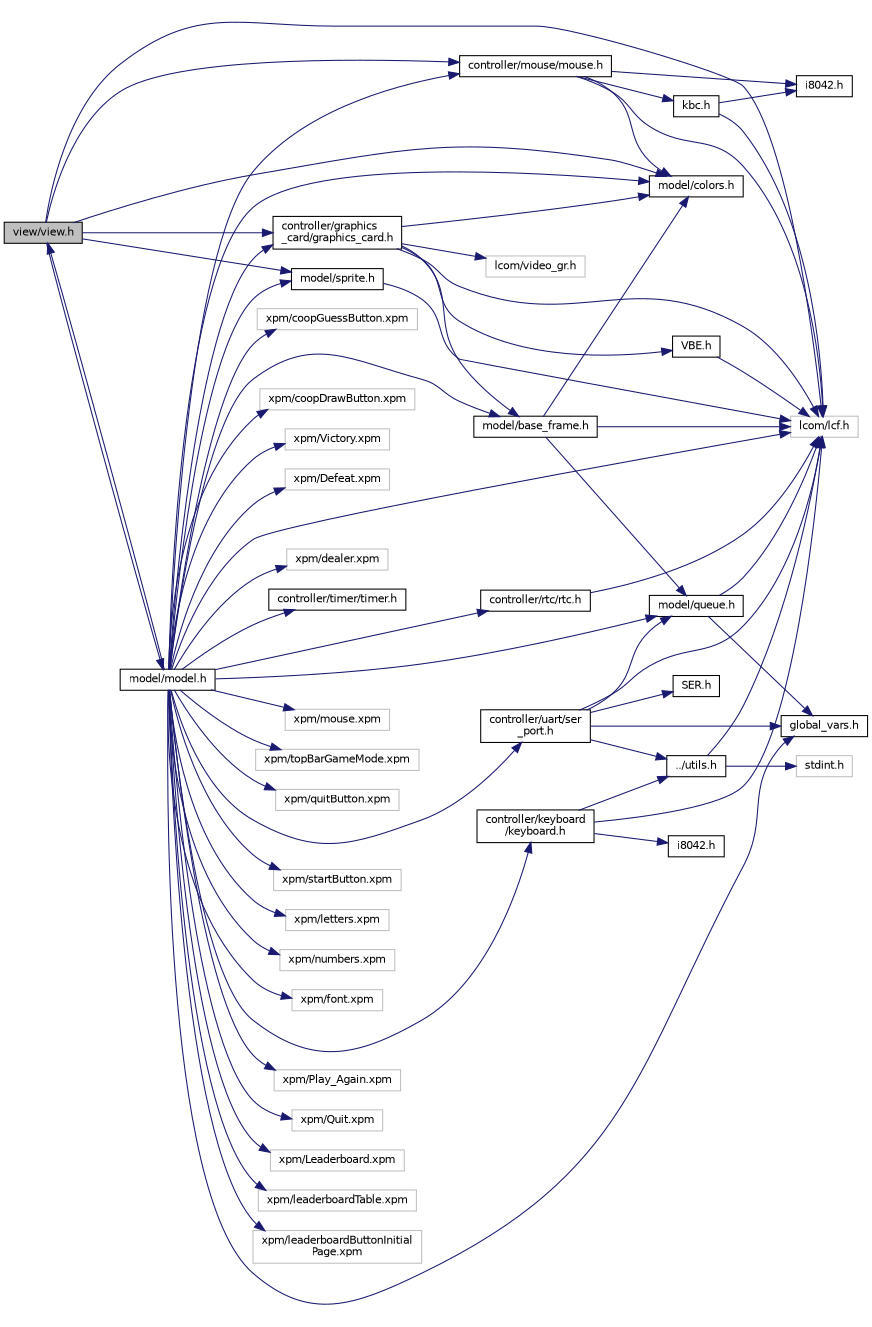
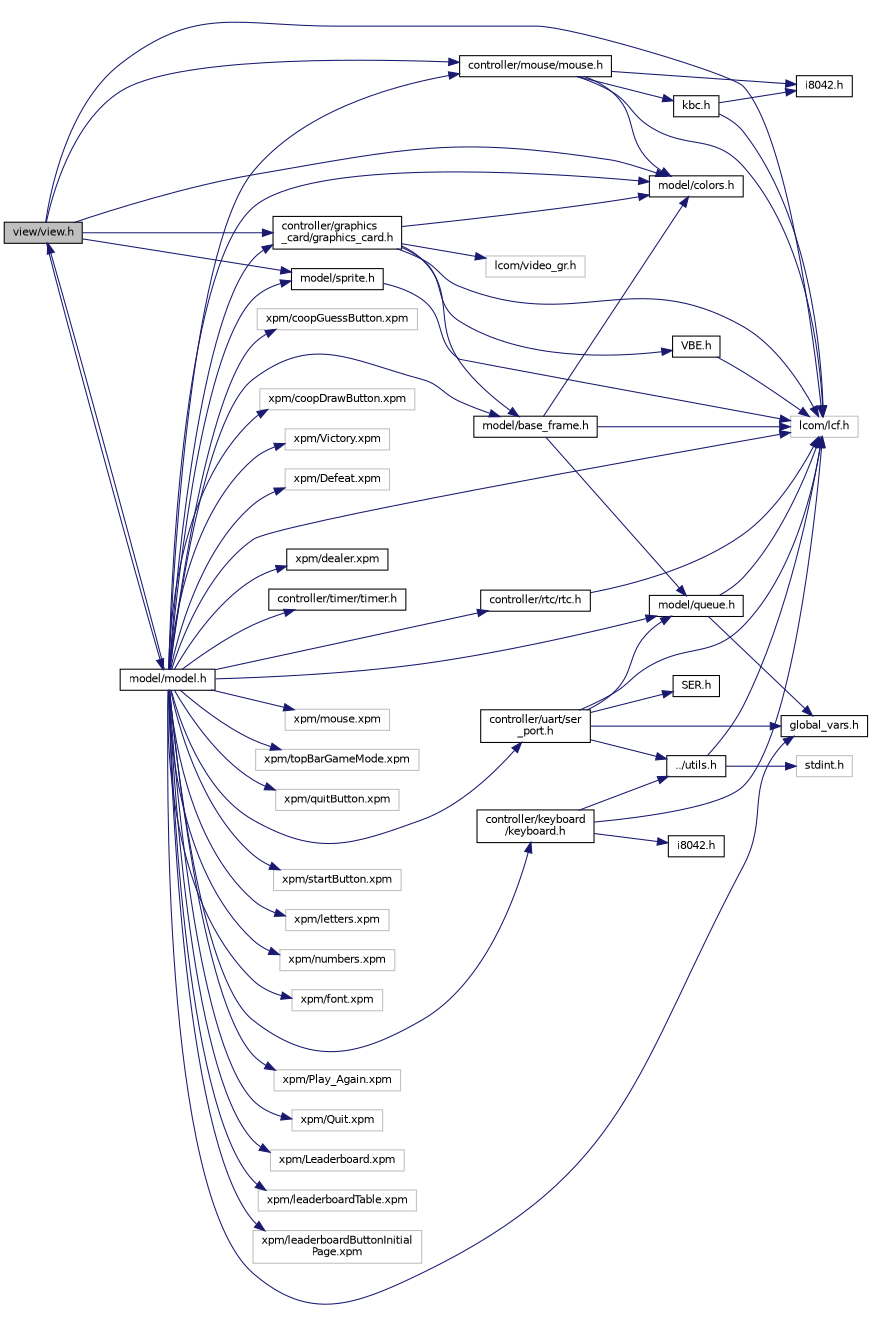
node "xpm/dealer.xpm": color grey75 -> black
